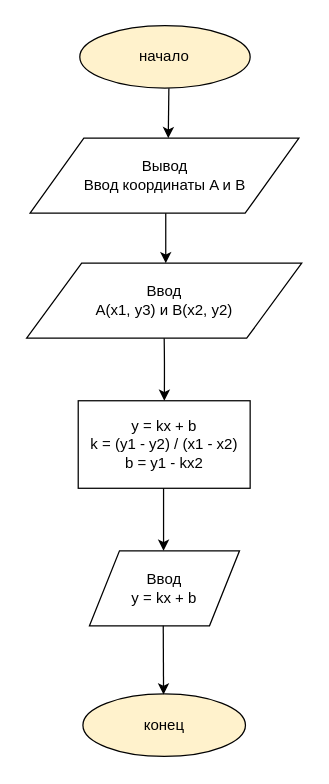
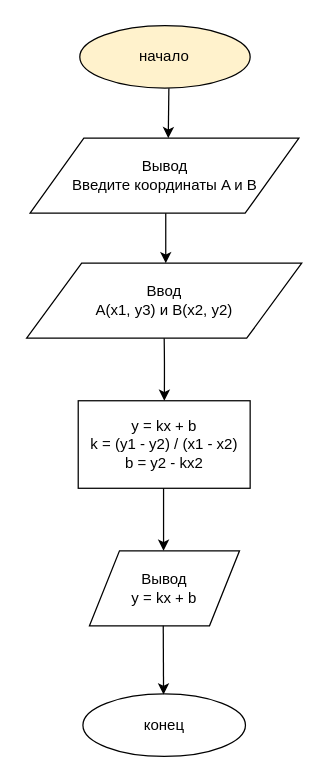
node "Вывод Ввод координаты A и B": label "Вывод Ввод координаты A и B" -> "Вывод Введите координаты A и B"
node "y = kx + b k = (y1 - y2) / (x1 - x2) b = y1 - kx2": label "y = kx + b k = (y1 - y2) / (x1 - x2) b = y1 - kx2" -> "y = kx + b k = (y1 - y2) / (x1 - x2) b = y2 - kx2"
node "Ввод y = kx + b": label "Ввод y = kx + b" -> "Вывод y = kx + b"
node "конец": fillcolor #fff2cc -> #ffffff
